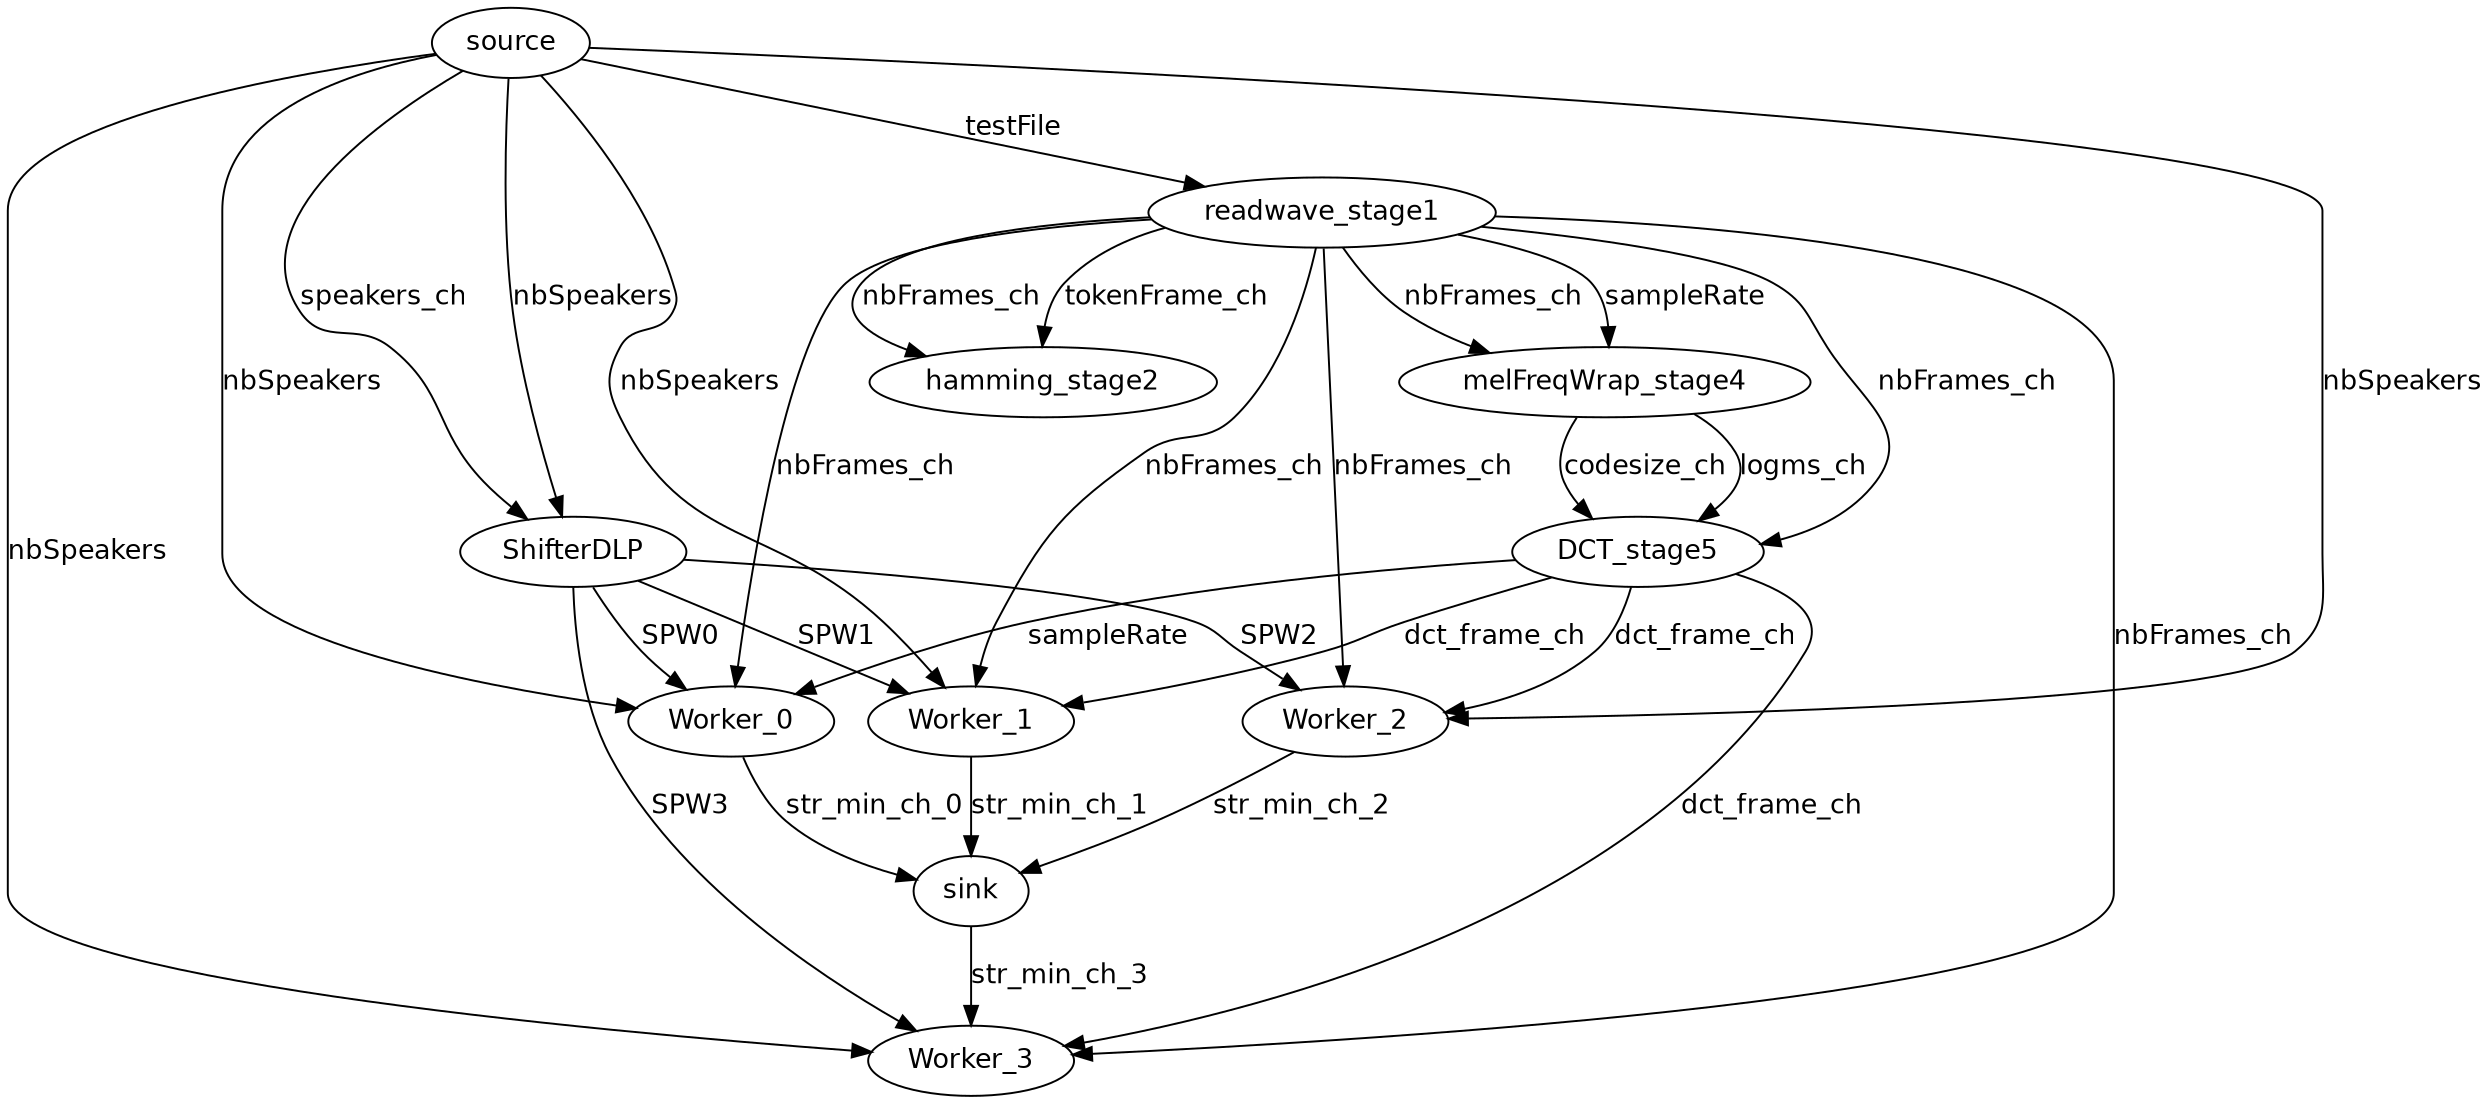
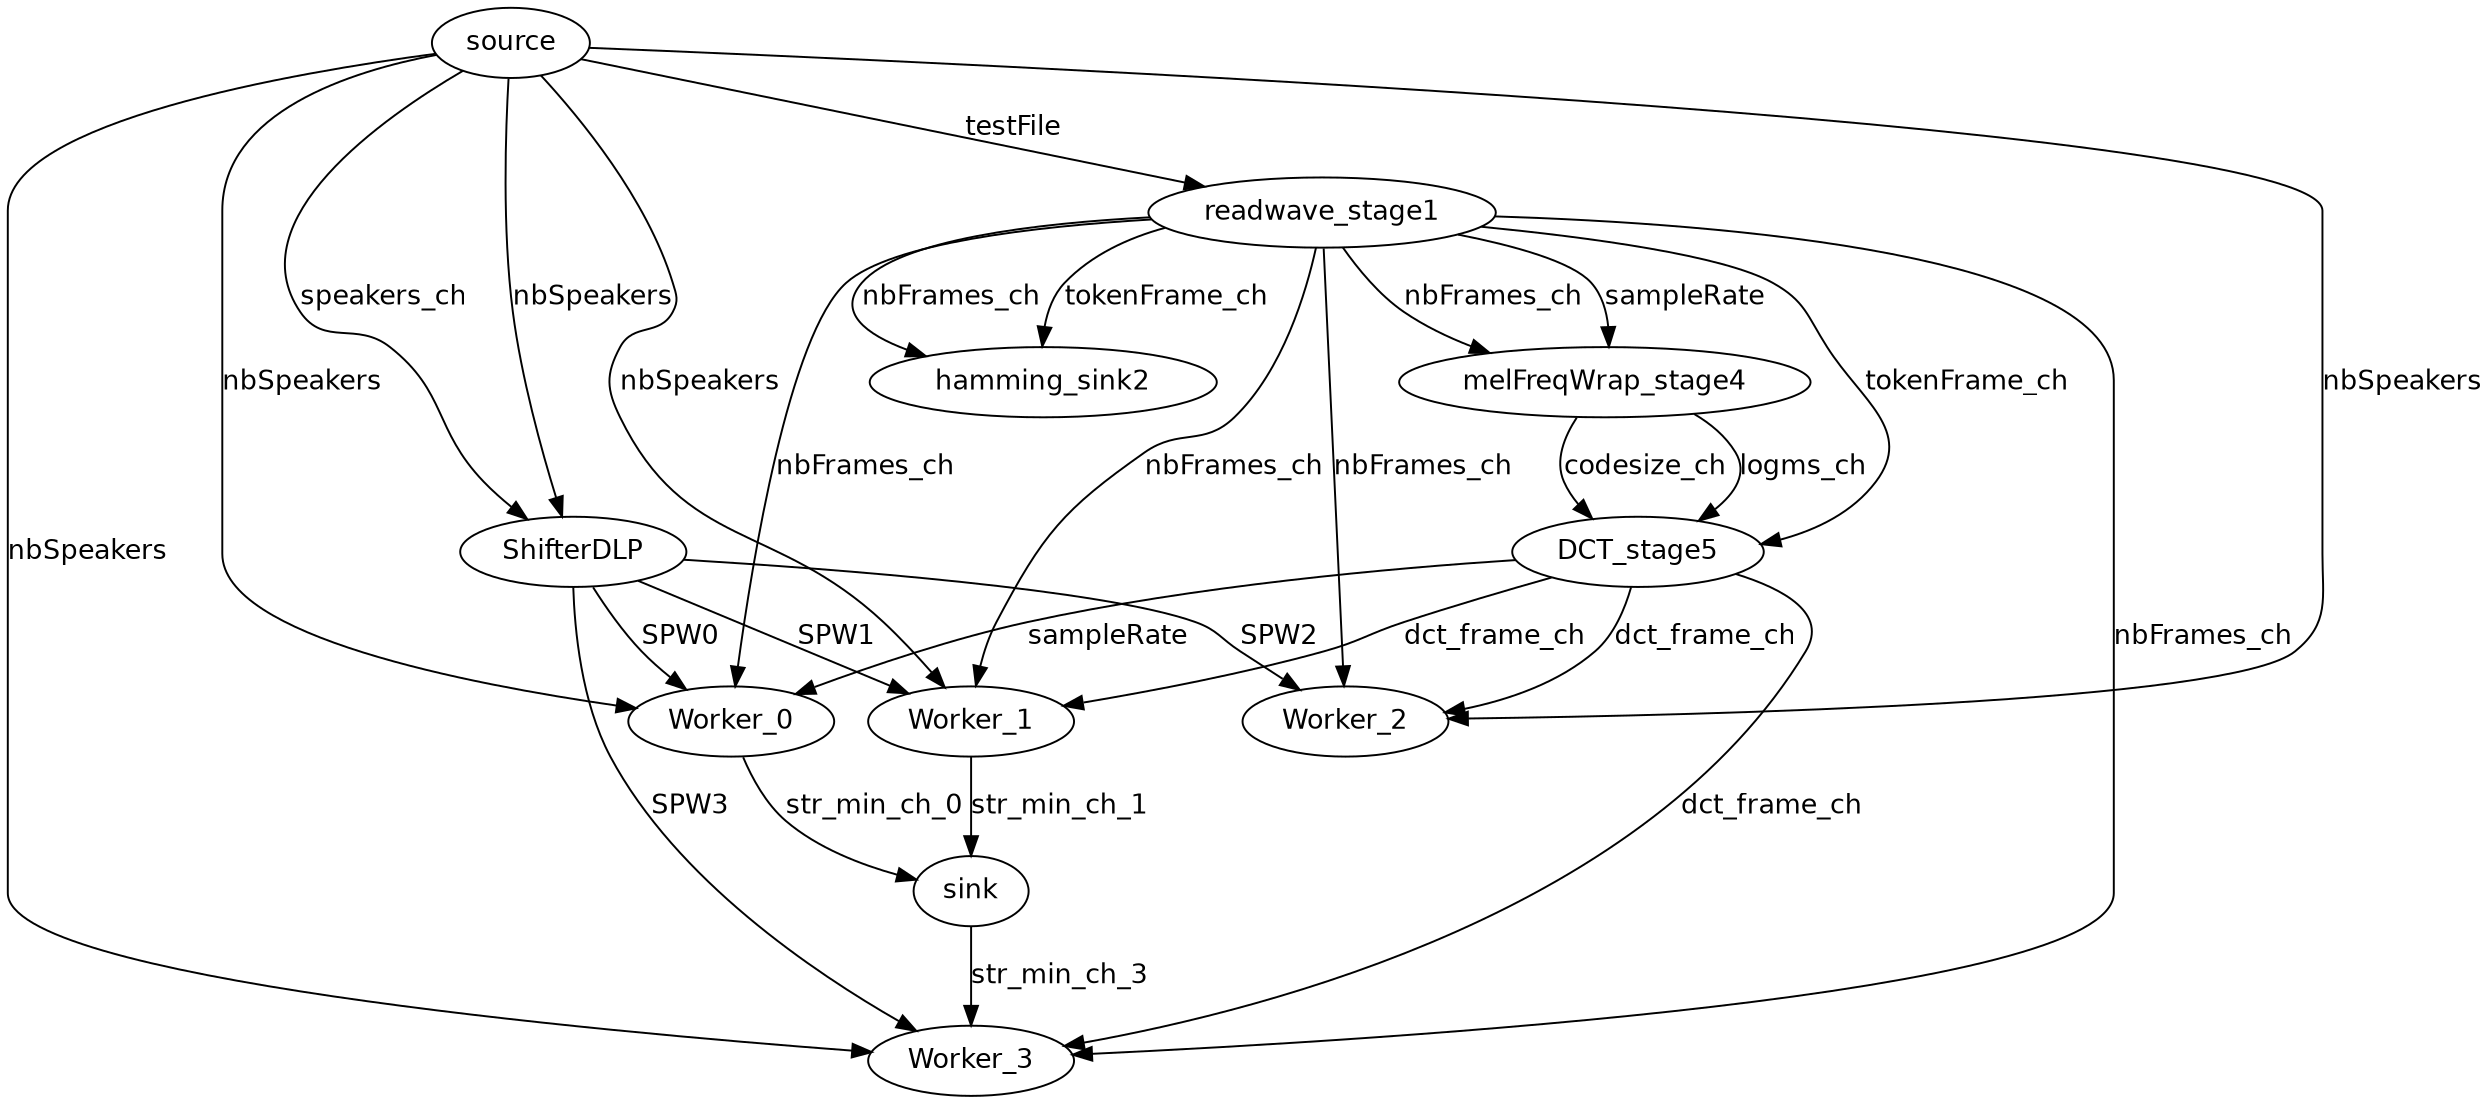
node "hamming_stage2": label "hamming_stage2" -> "hamming_sink2"
edge "readwave_stage1" -> "DCT_stage5": label "nbFrames_ch" -> "tokenFrame_ch"
edge "Worker_2" -> "sink": removed, label "str_min_ch_2"
